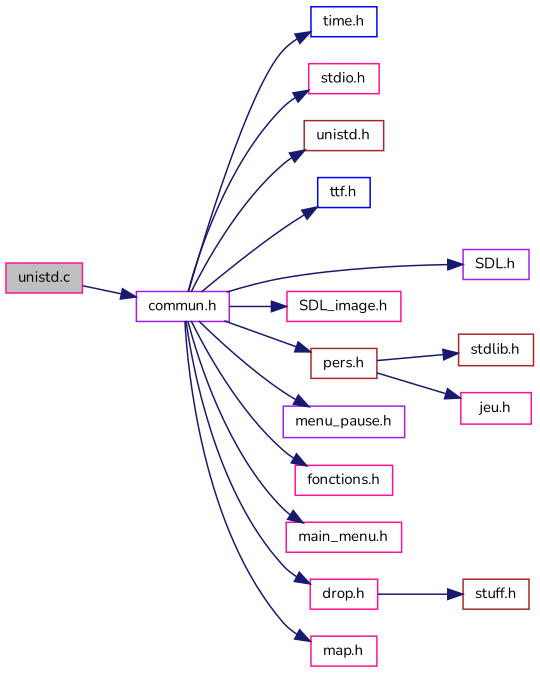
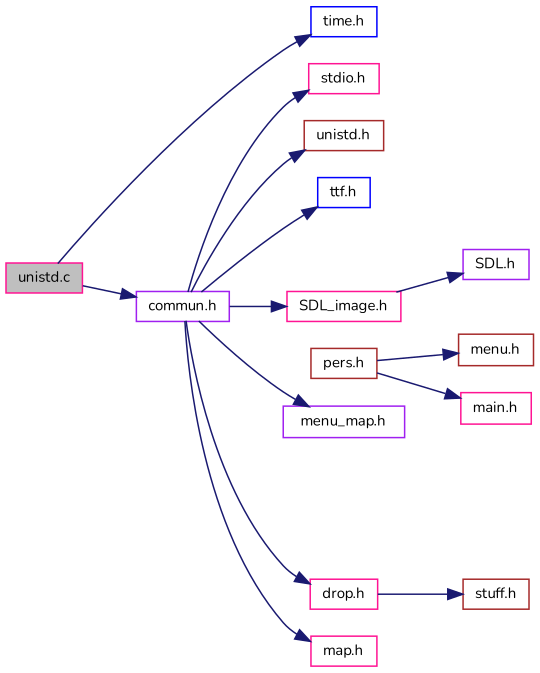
edge "commun.h" -> "time.h": now "unistd.c" -> "time.h"
edge "commun.h" -> "SDL.h": now "SDL_image.h" -> "SDL.h"
edge "commun.h" -> "pers.h": removed
node "stdlib.h": label "stdlib.h" -> "menu.h"
node "jeu.h": label "jeu.h" -> "main.h"
node "menu_pause.h": label "menu_pause.h" -> "menu_map.h"
node "fonctions.h": removed
node "main_menu.h": removed
